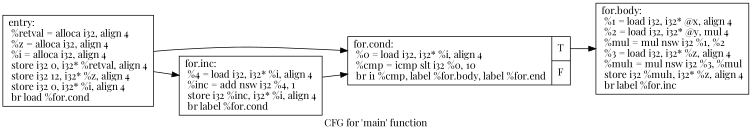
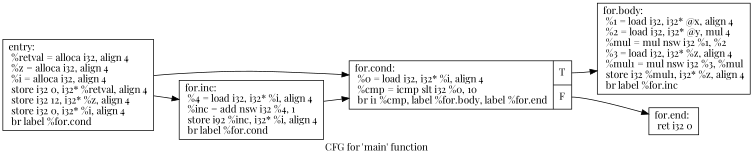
node "for.inc:": text "store i32 %inc, i32* %i, align 4" -> "store i92 %inc, i32* %i, align 4"
node "entry:": text "br load %for.cond" -> "br label %for.cond"
node "for.end:": added
